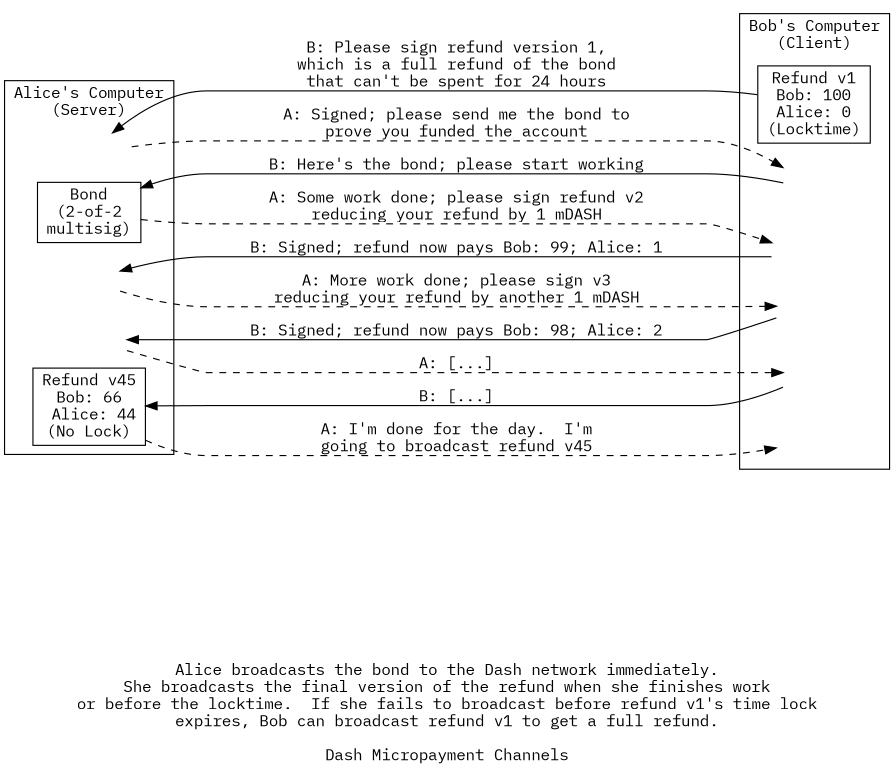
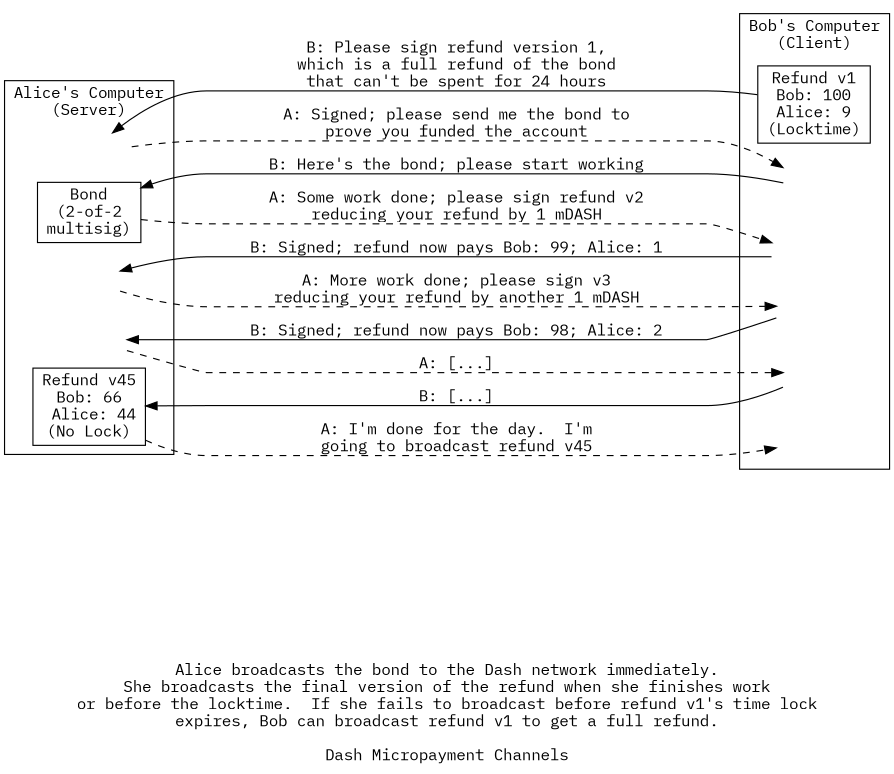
node "Refund v1 Bob: 100 Alice: 0 (Locktime)": label "Refund v1 Bob: 100 Alice: 0 (Locktime)" -> "Refund v1 Bob: 100 Alice: 9 (Locktime)"
